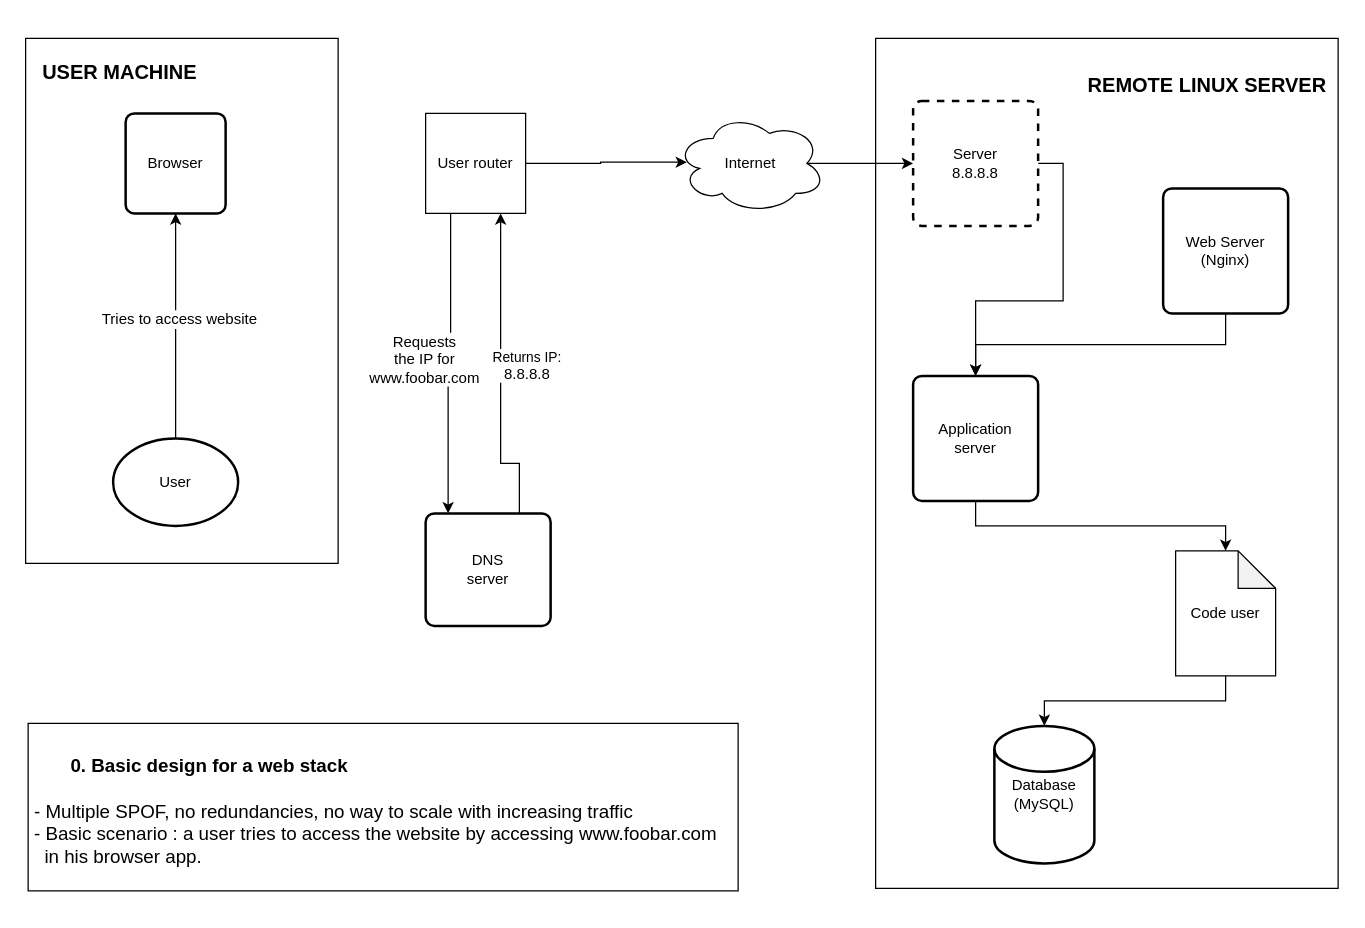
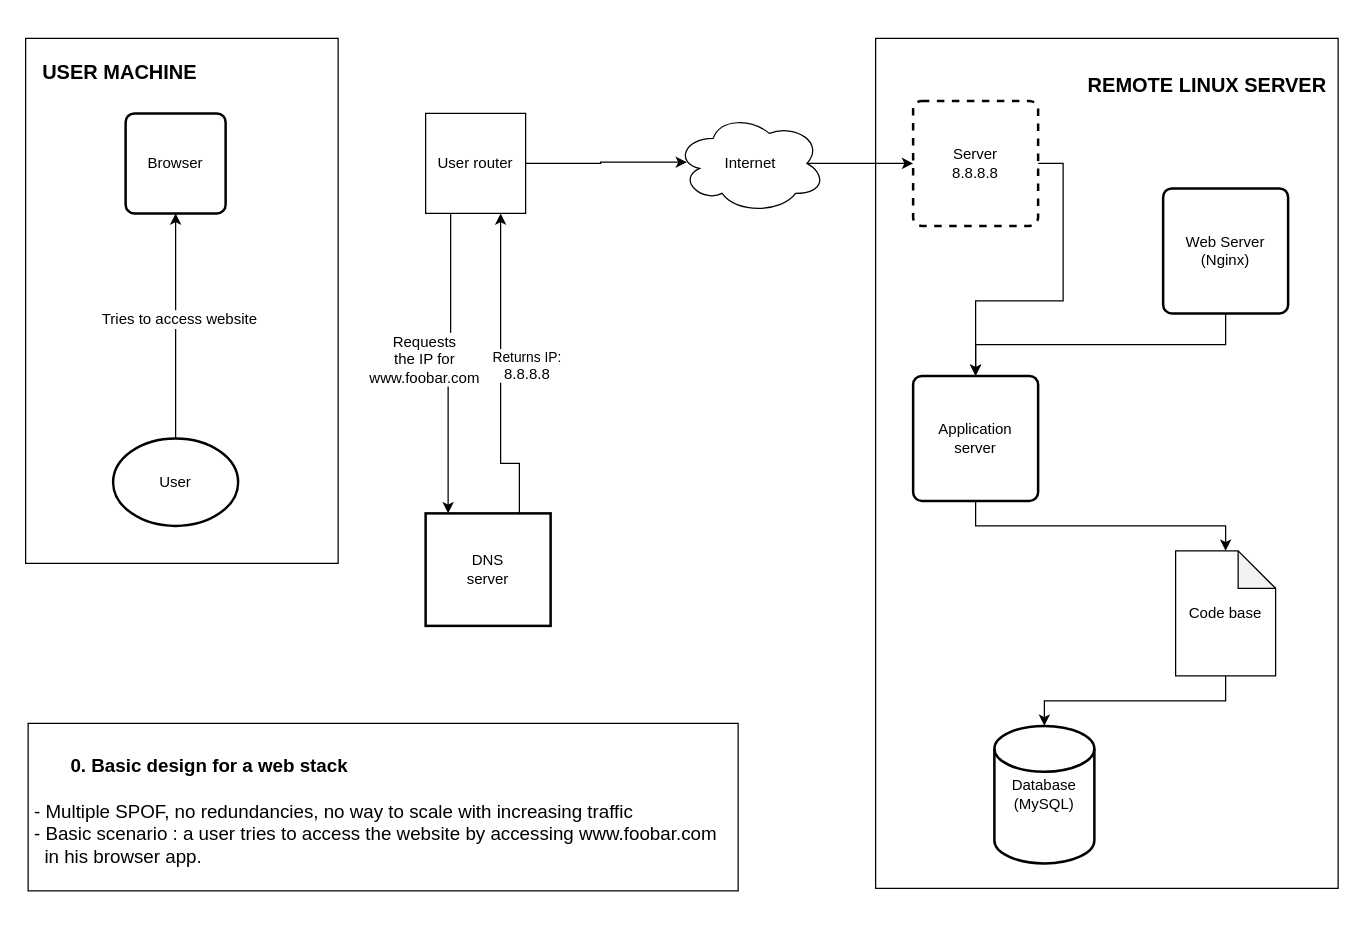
node "DNS server": shape rounded rectangle -> rectangle
node "Code user": label "Code user" -> "Code base"
